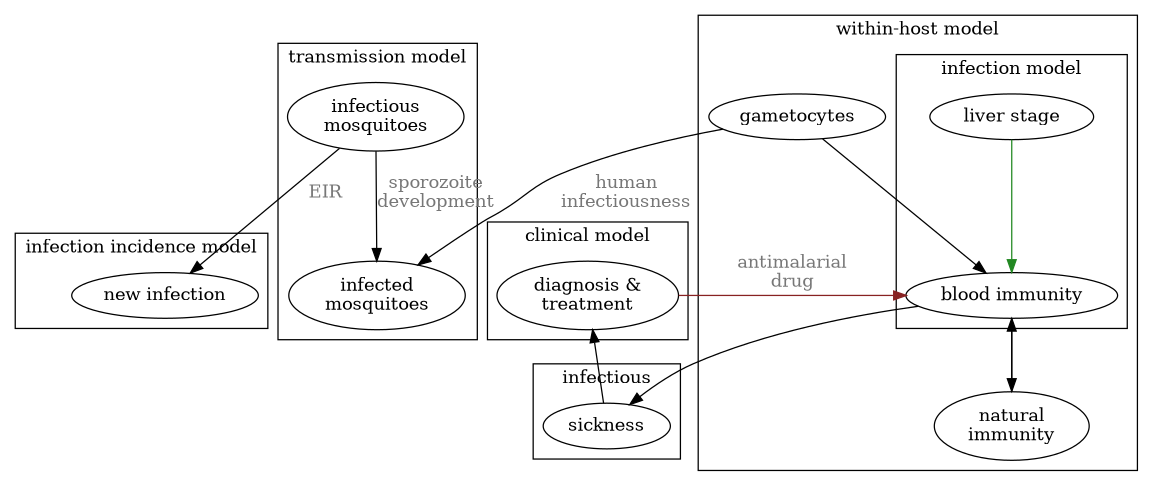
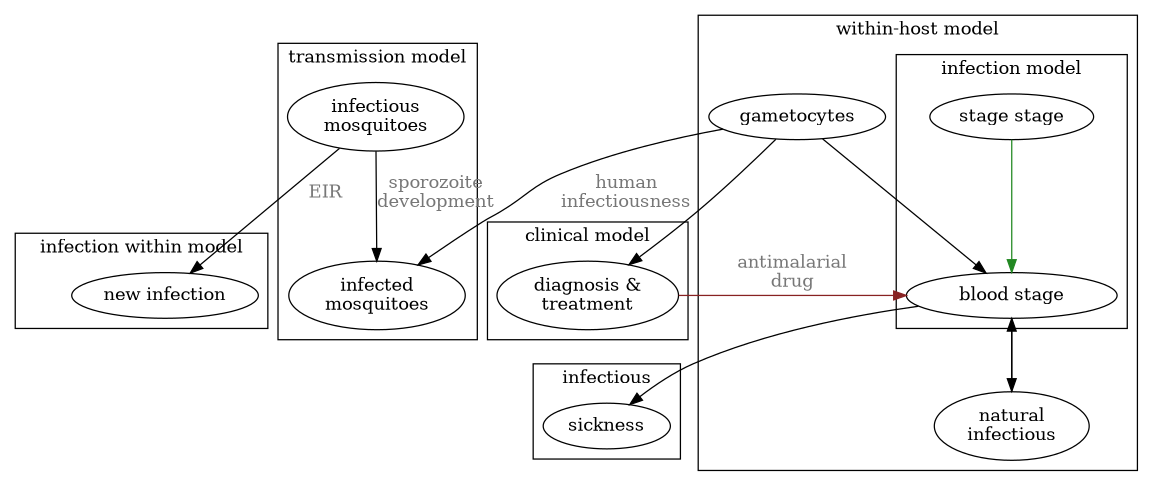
node "liver stage": label "liver stage" -> "stage stage"
cluster "infection incidence model": label "infection incidence model" -> "infection within model"
node "blood immunity": label "blood immunity" -> "blood stage"
edge "sickness" -> "diagnosis & treatment": now "gametocytes" -> "diagnosis & treatment"
node "natural immunity": label "natural immunity" -> "natural infectious"
